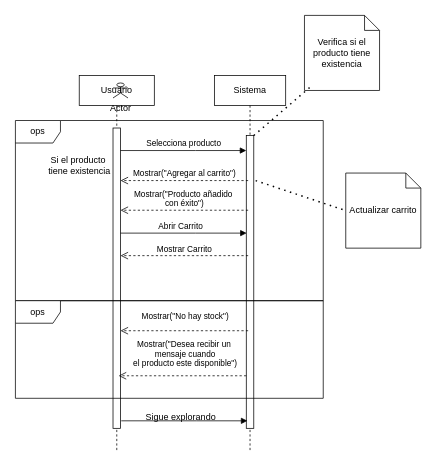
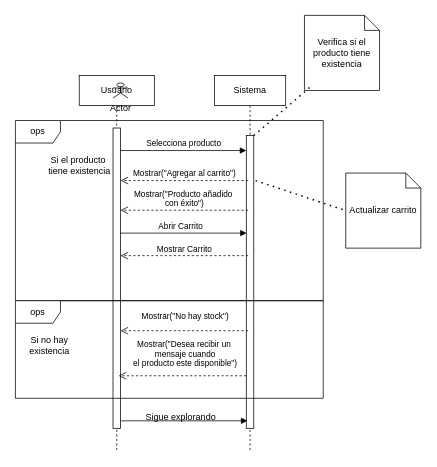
node "Si no hay existencia": added
